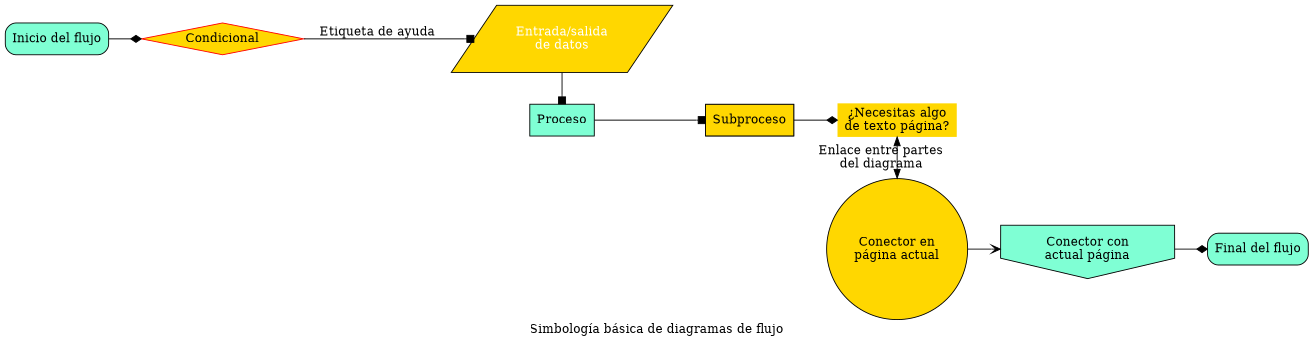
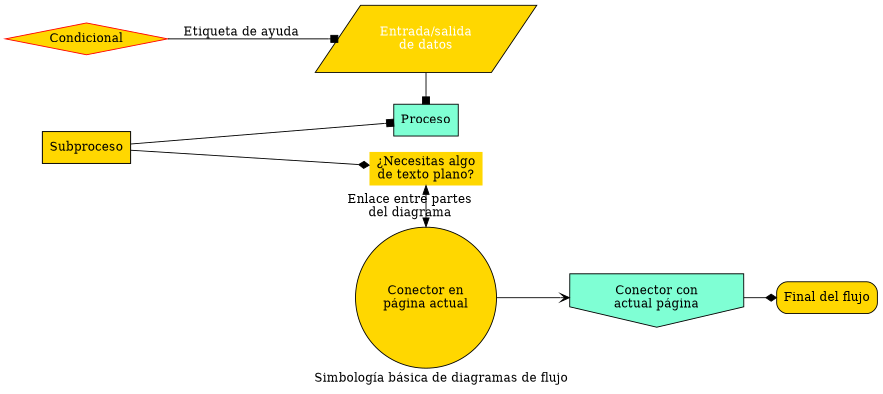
node "Inicio del flujo": removed
edge "Proceso" -> "Subproceso": reversed
node "¿Necesitas algo de texto página?": label "¿Necesitas algo de texto página?" -> "¿Necesitas algo de texto plano?"
node "Final del flujo": fillcolor aquamarine -> gold
